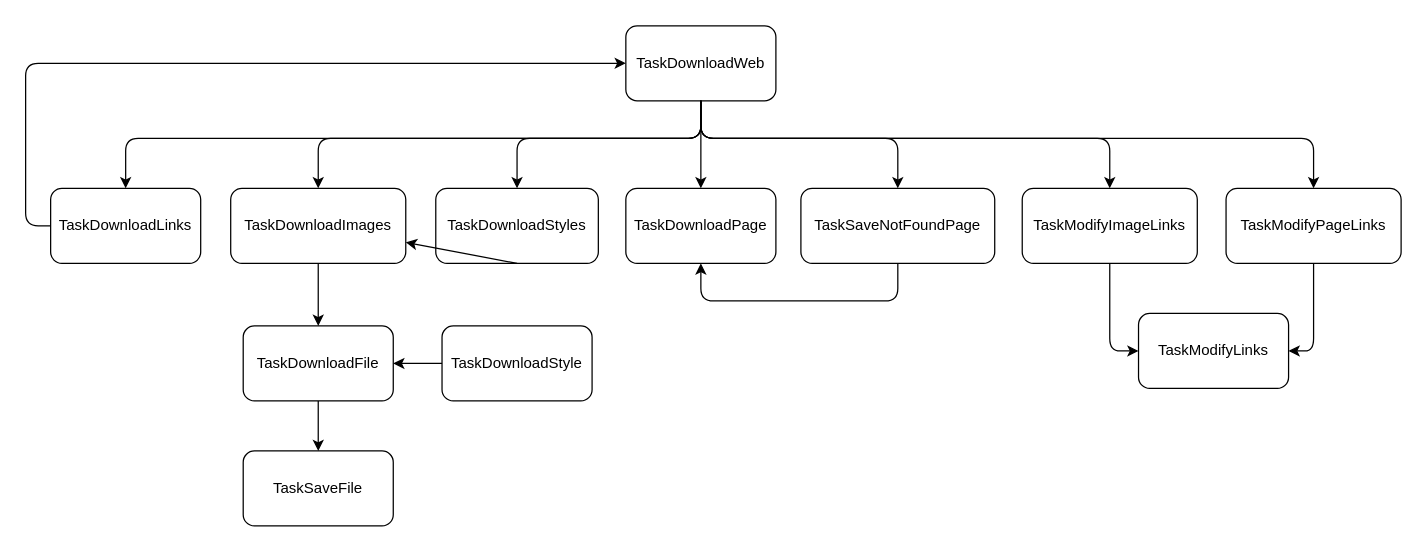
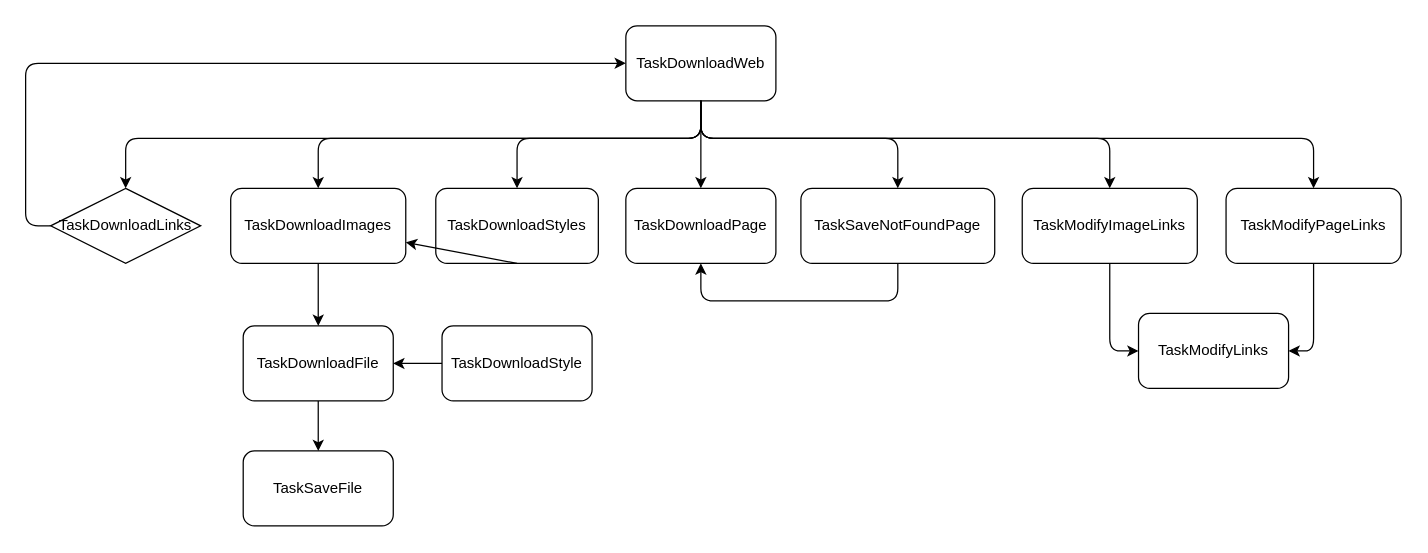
node "TaskDownloadLinks": shape rounded rectangle -> diamond
